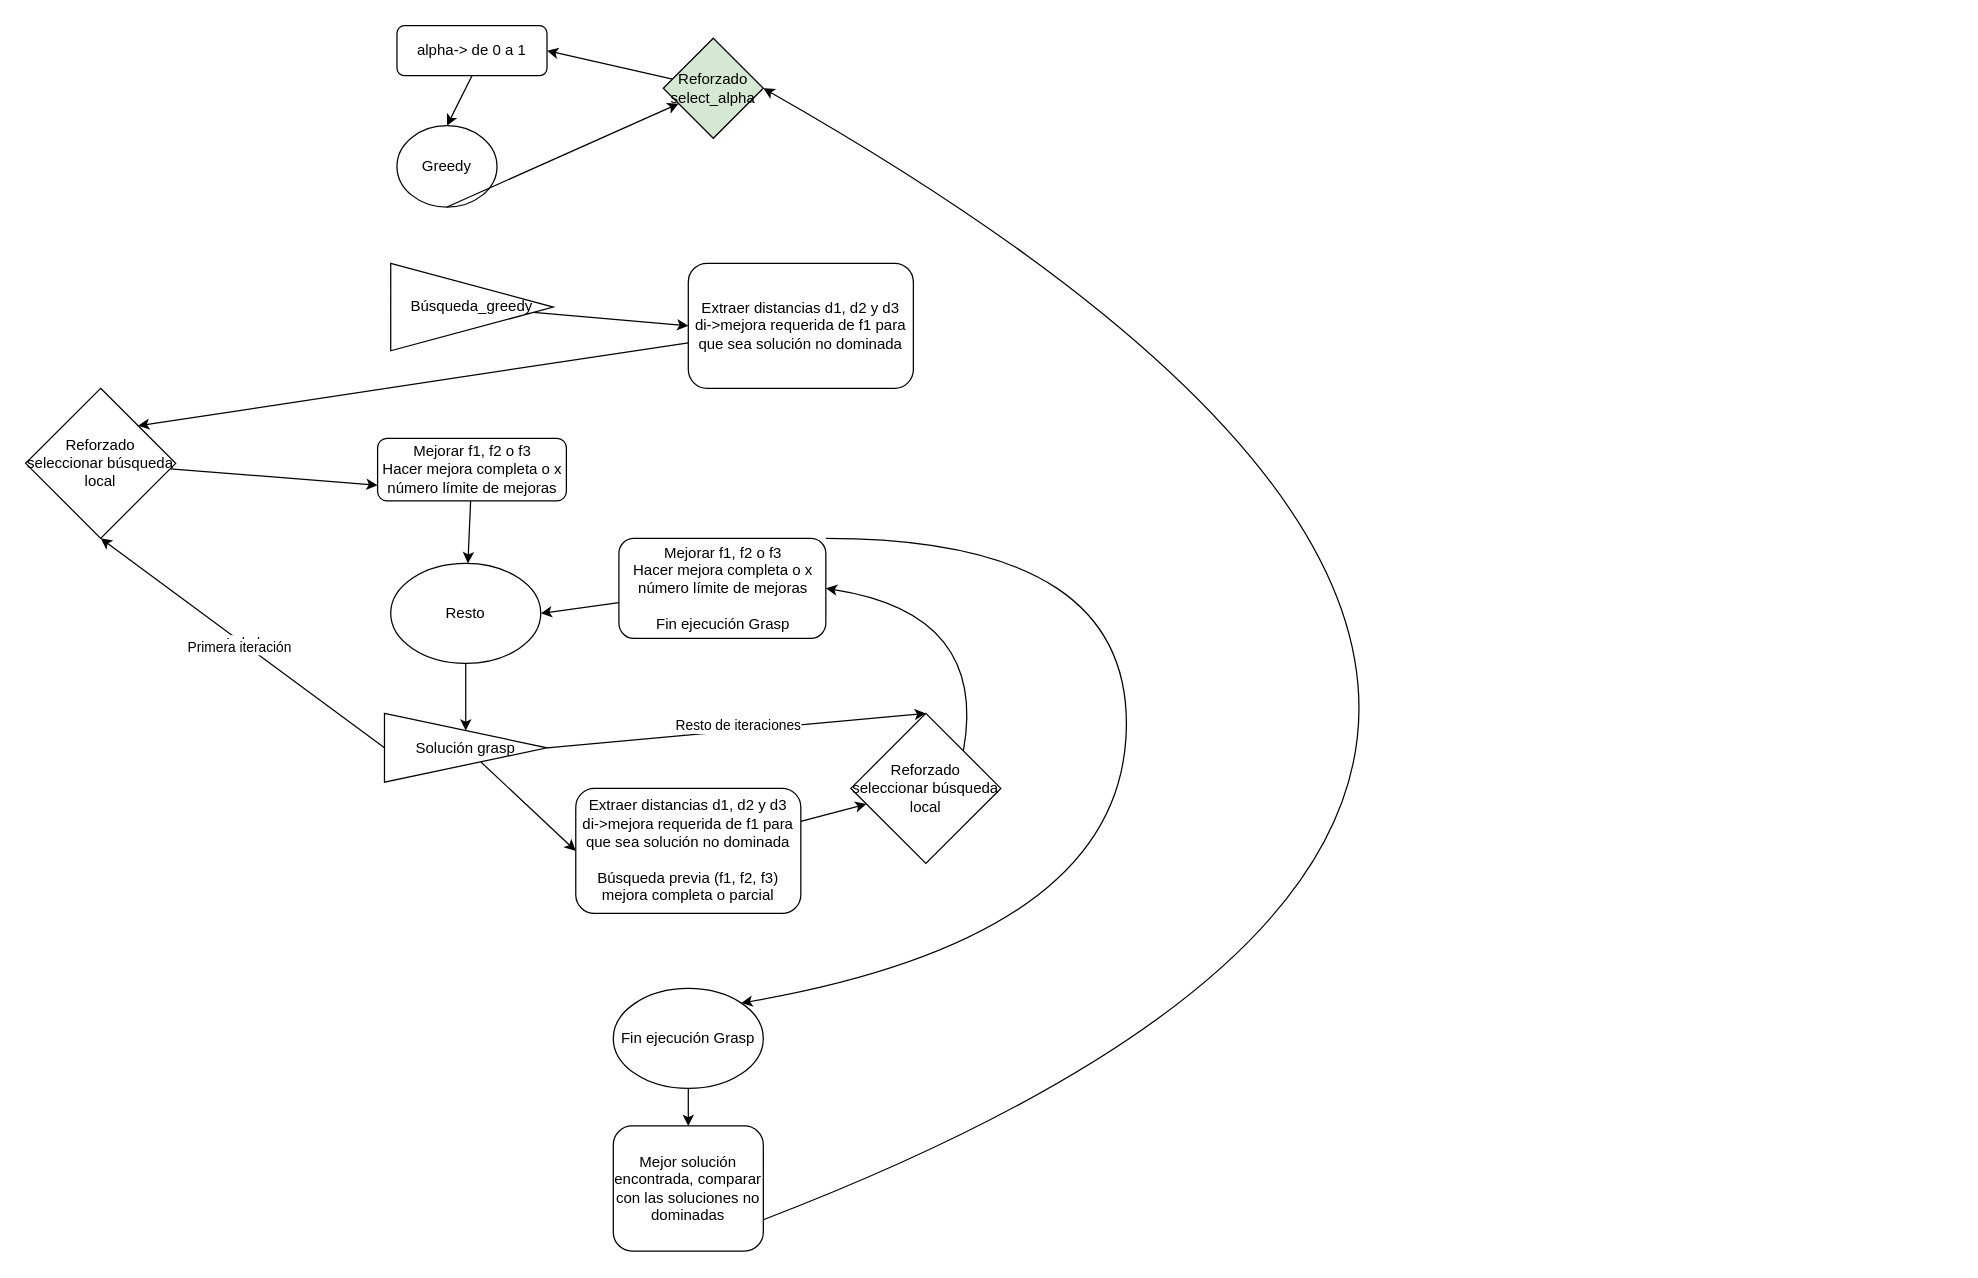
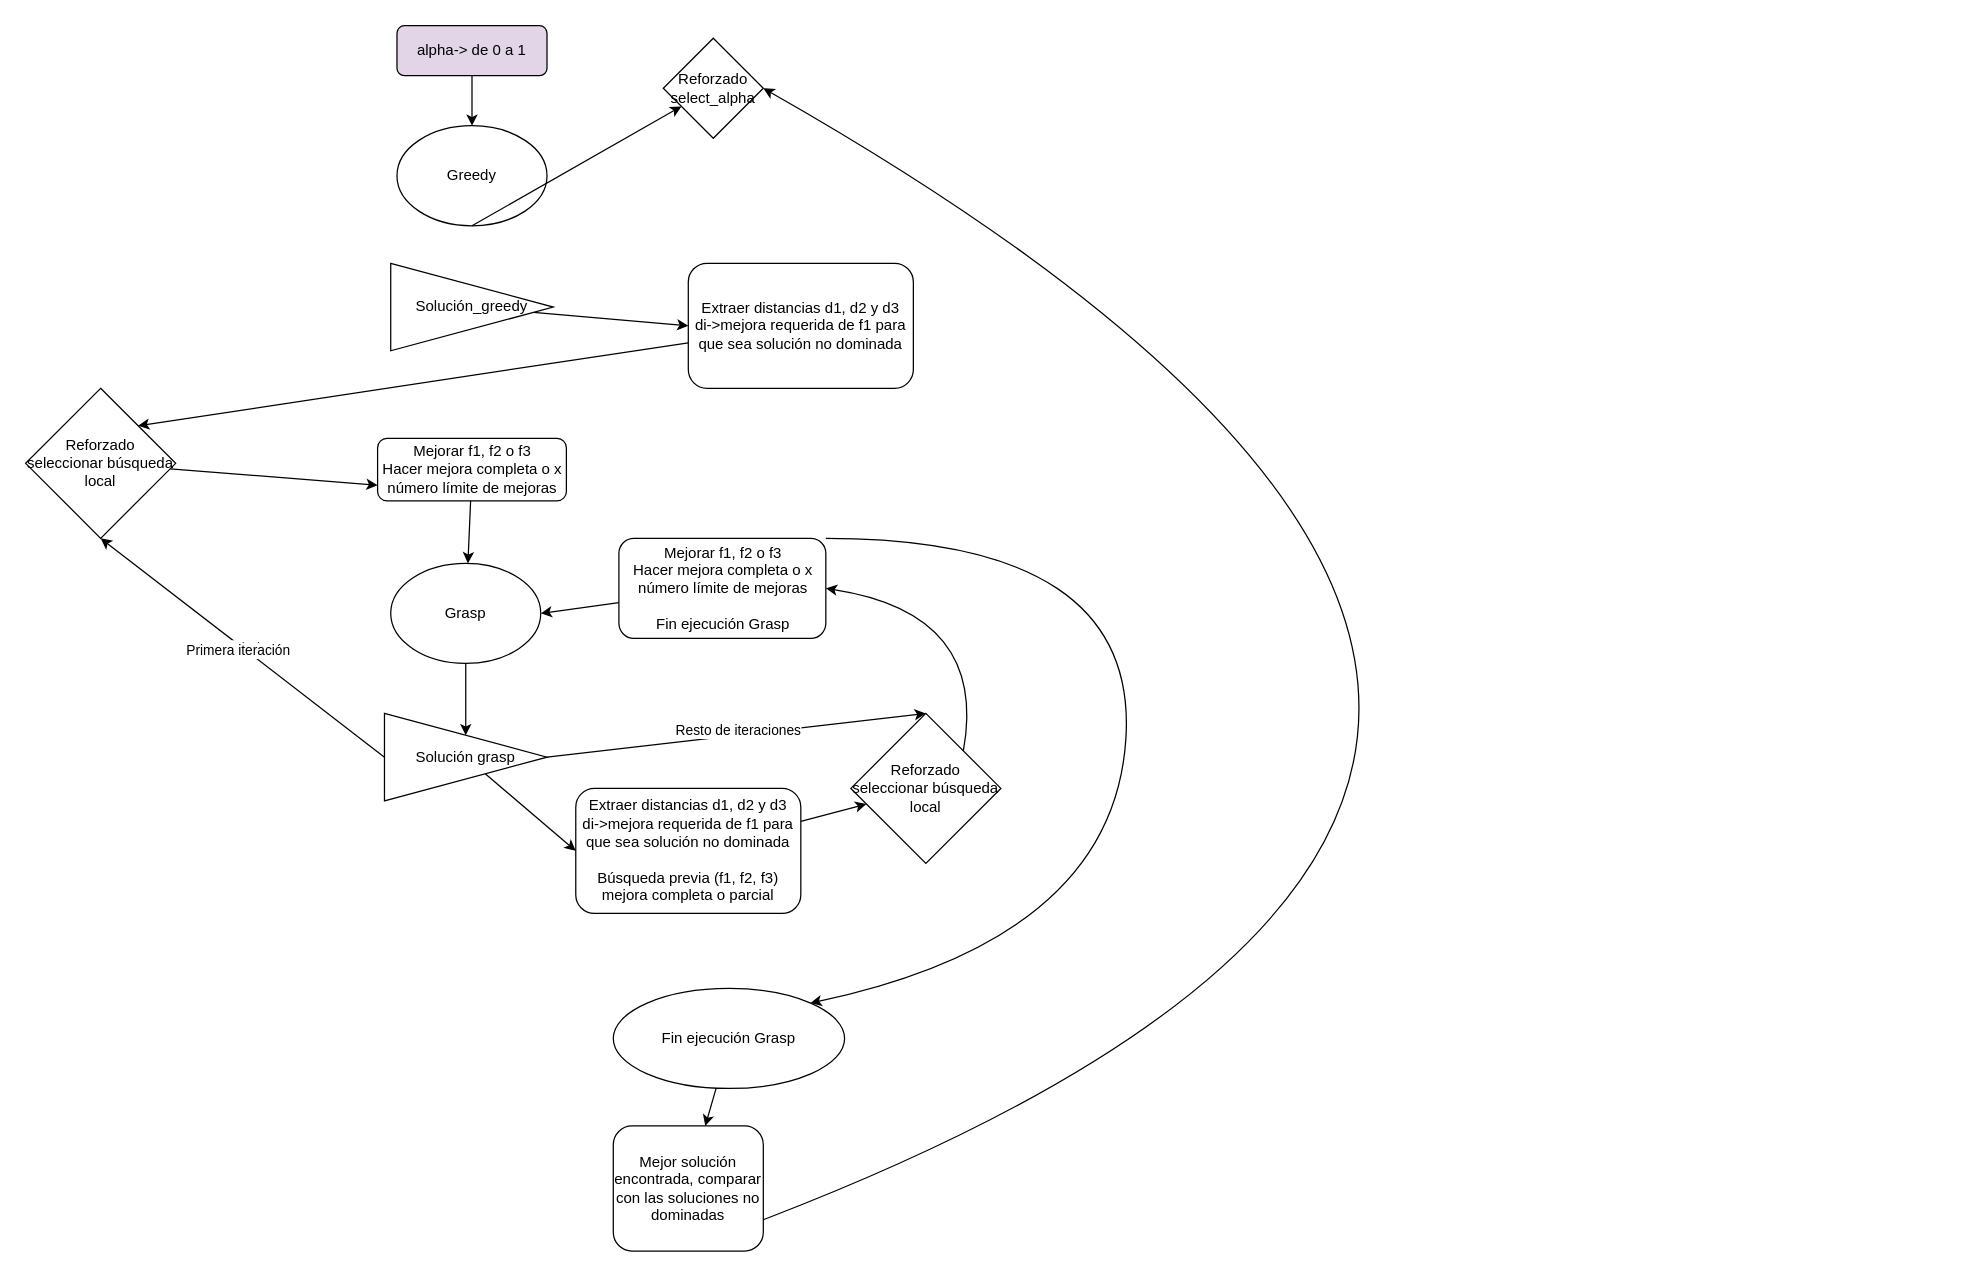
node "alpha-> de 0 a 1": fillcolor #ffffff -> #e1d5e7
edge "Reforzado select_alpha" -> "alpha-> de 0 a 1": removed
node "Reforzado select_alpha": fillcolor #d5e8d4 -> #ffffff
node "Greedy": size 100x81 -> 150x100
node "Búsqueda_greedy": label "Búsqueda_greedy" -> "Solución_greedy"
node "Resto": label "Resto" -> "Grasp"
node "Solución grasp": size 163x69 -> 163x88
node "Fin ejecución Grasp": size 150x100 -> 231x100
